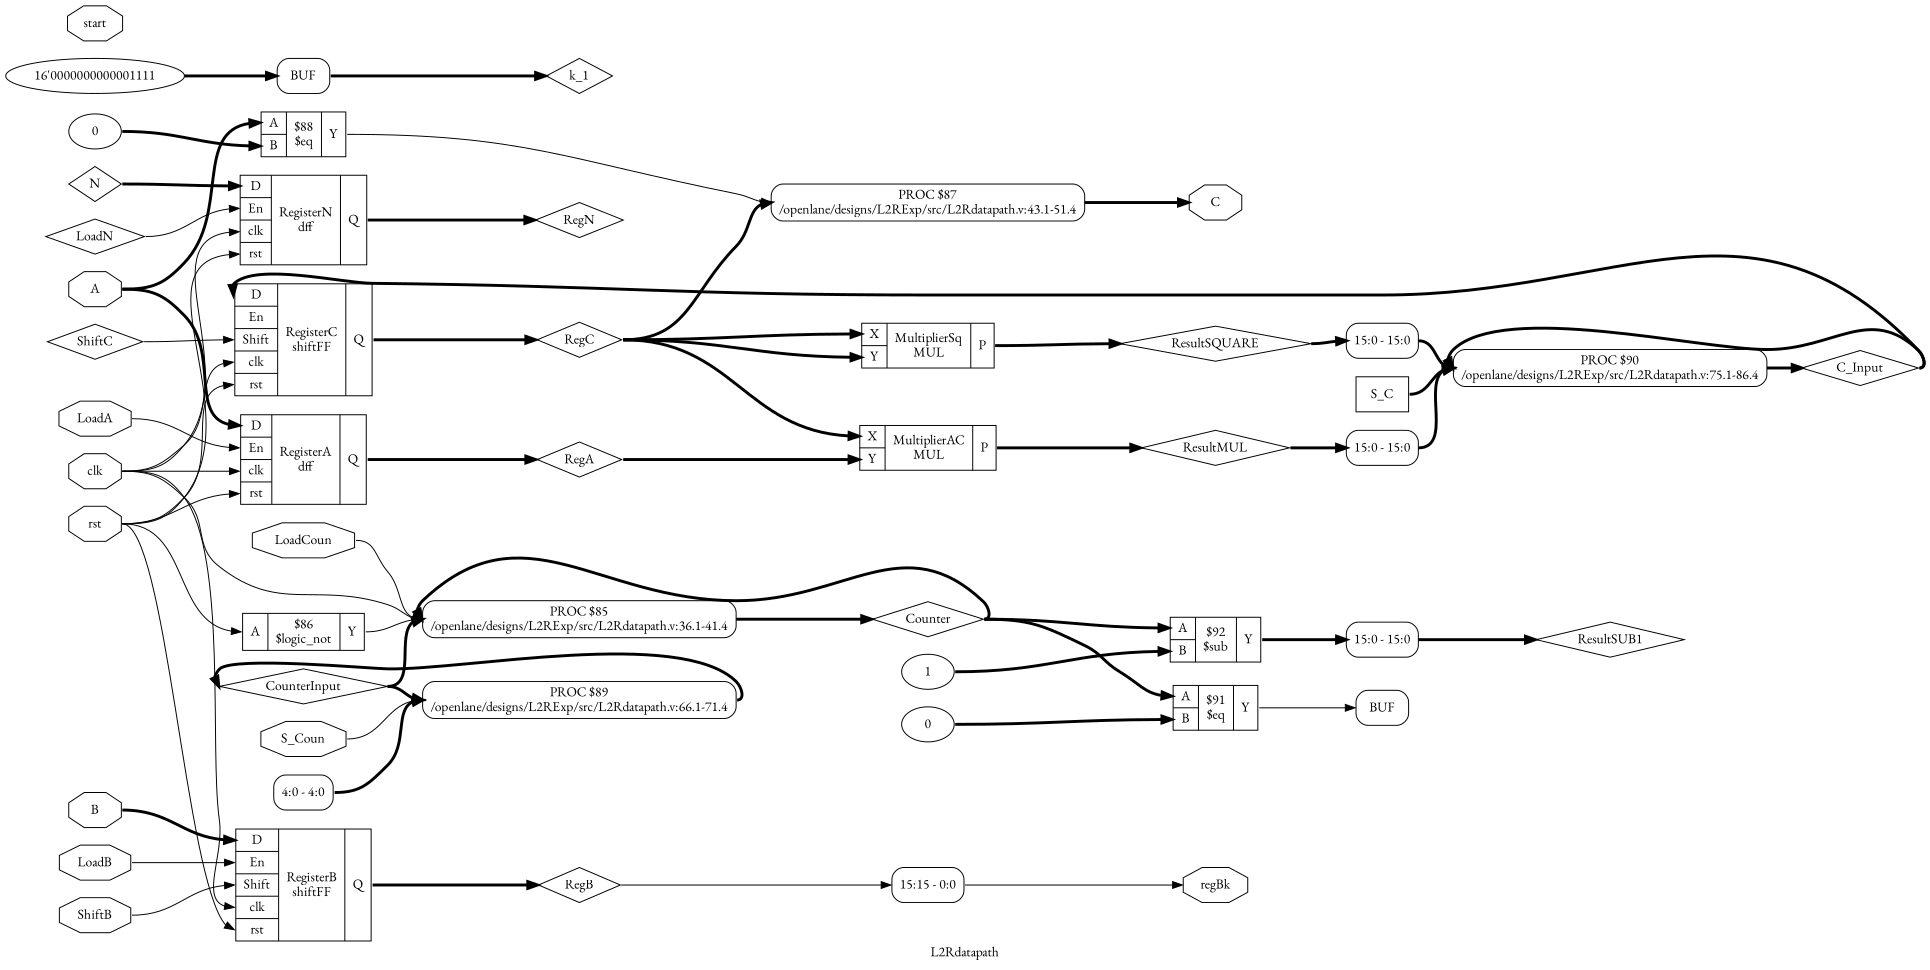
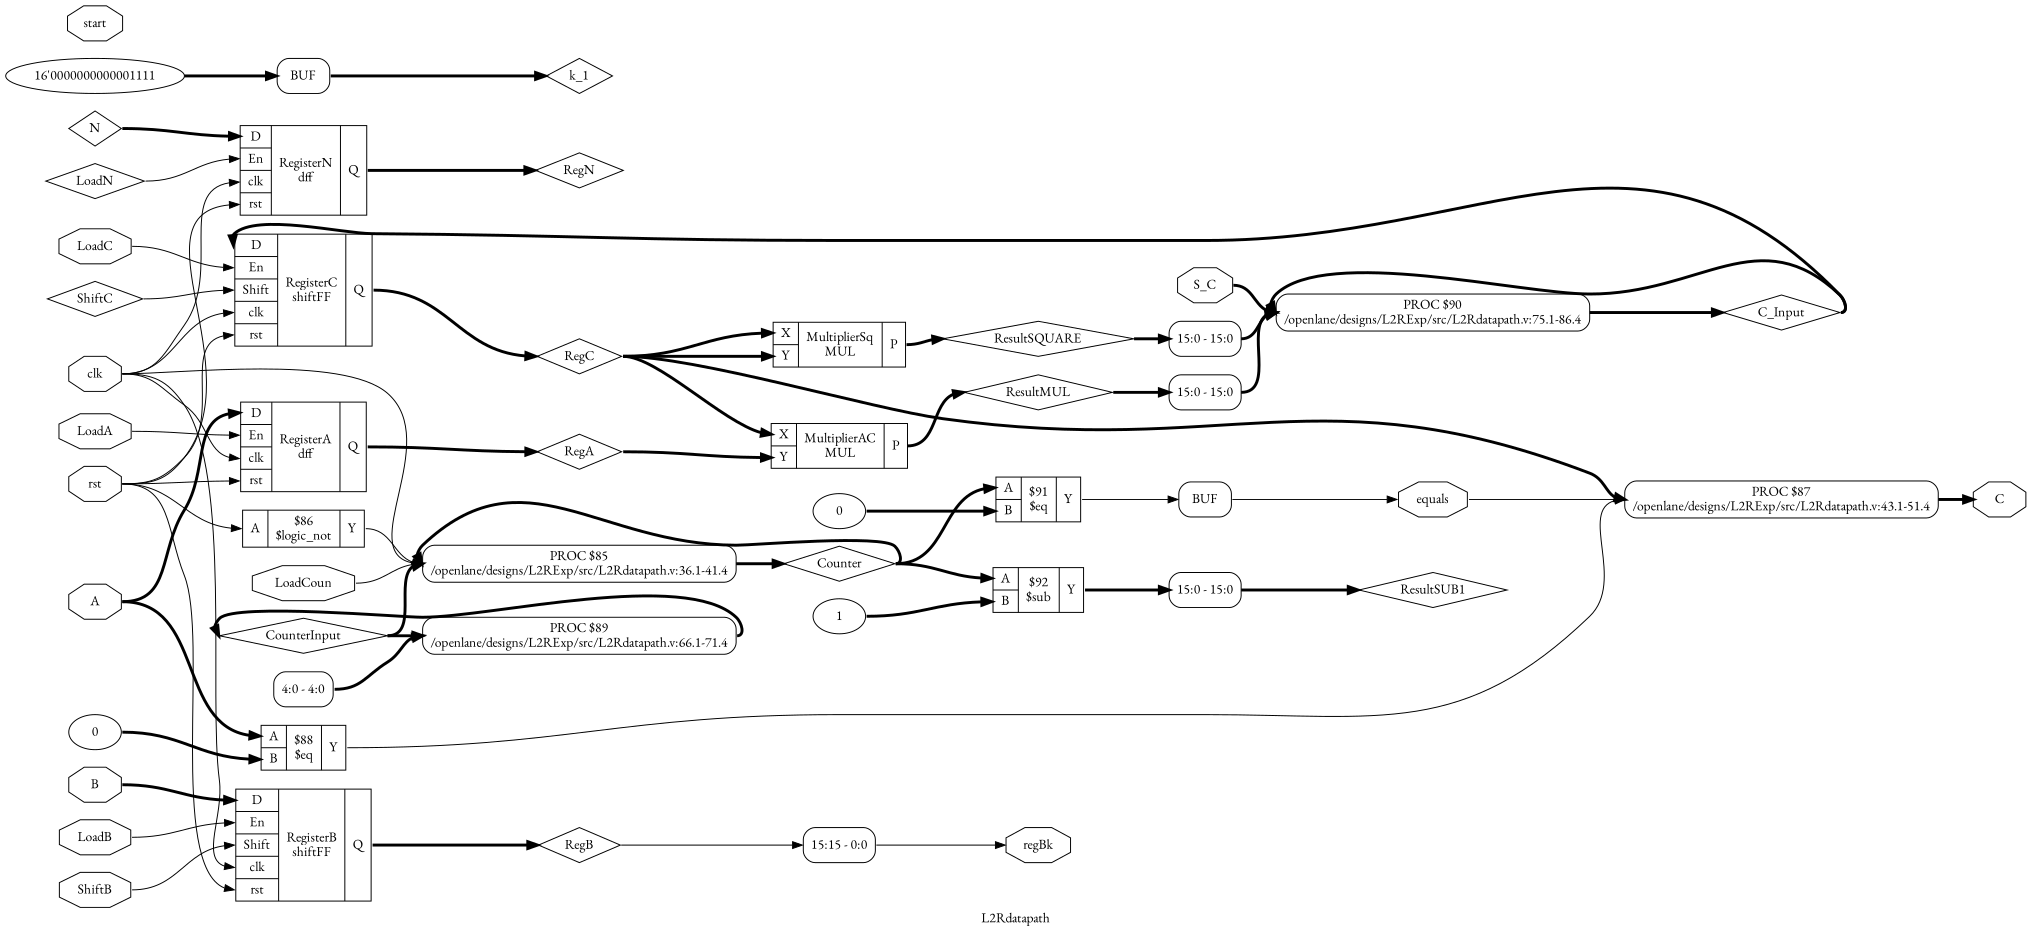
node "LoadC": added
node "S_C": shape box -> octagon
node "equals": added
node "S_Coun": removed
